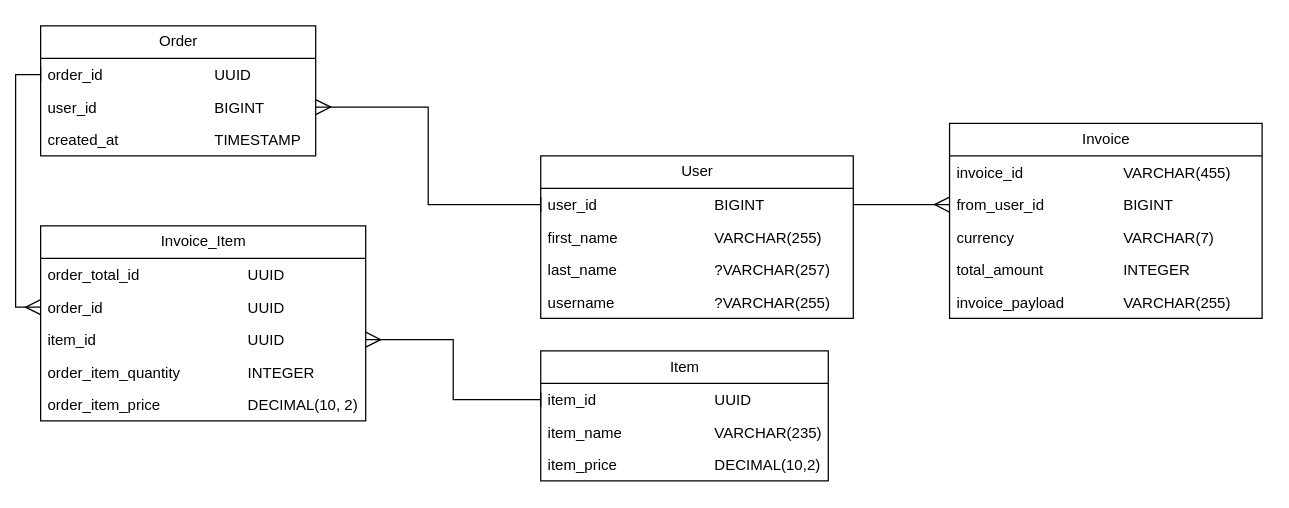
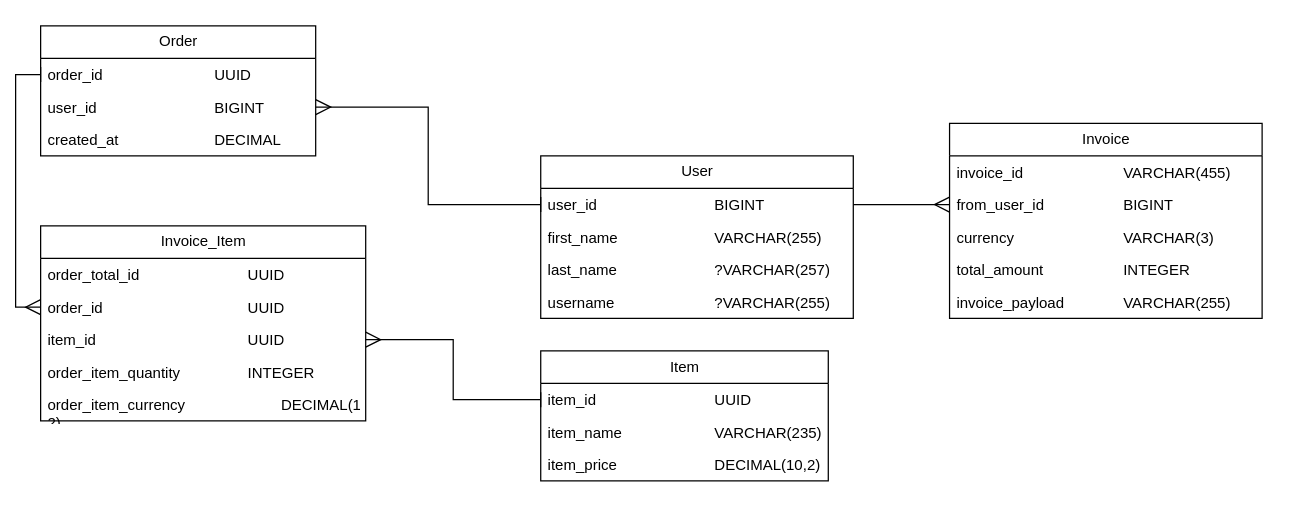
node "created_at TIMESTAMP": label "created_at TIMESTAMP" -> "created_at DECIMAL"
node "currency VARCHAR(7)": label "currency VARCHAR(7)" -> "currency VARCHAR(3)"
node "order_item_price DECIMAL(10, 2)": label "order_item_price DECIMAL(10, 2)" -> "order_item_currency DECIMAL(10, 2)"
